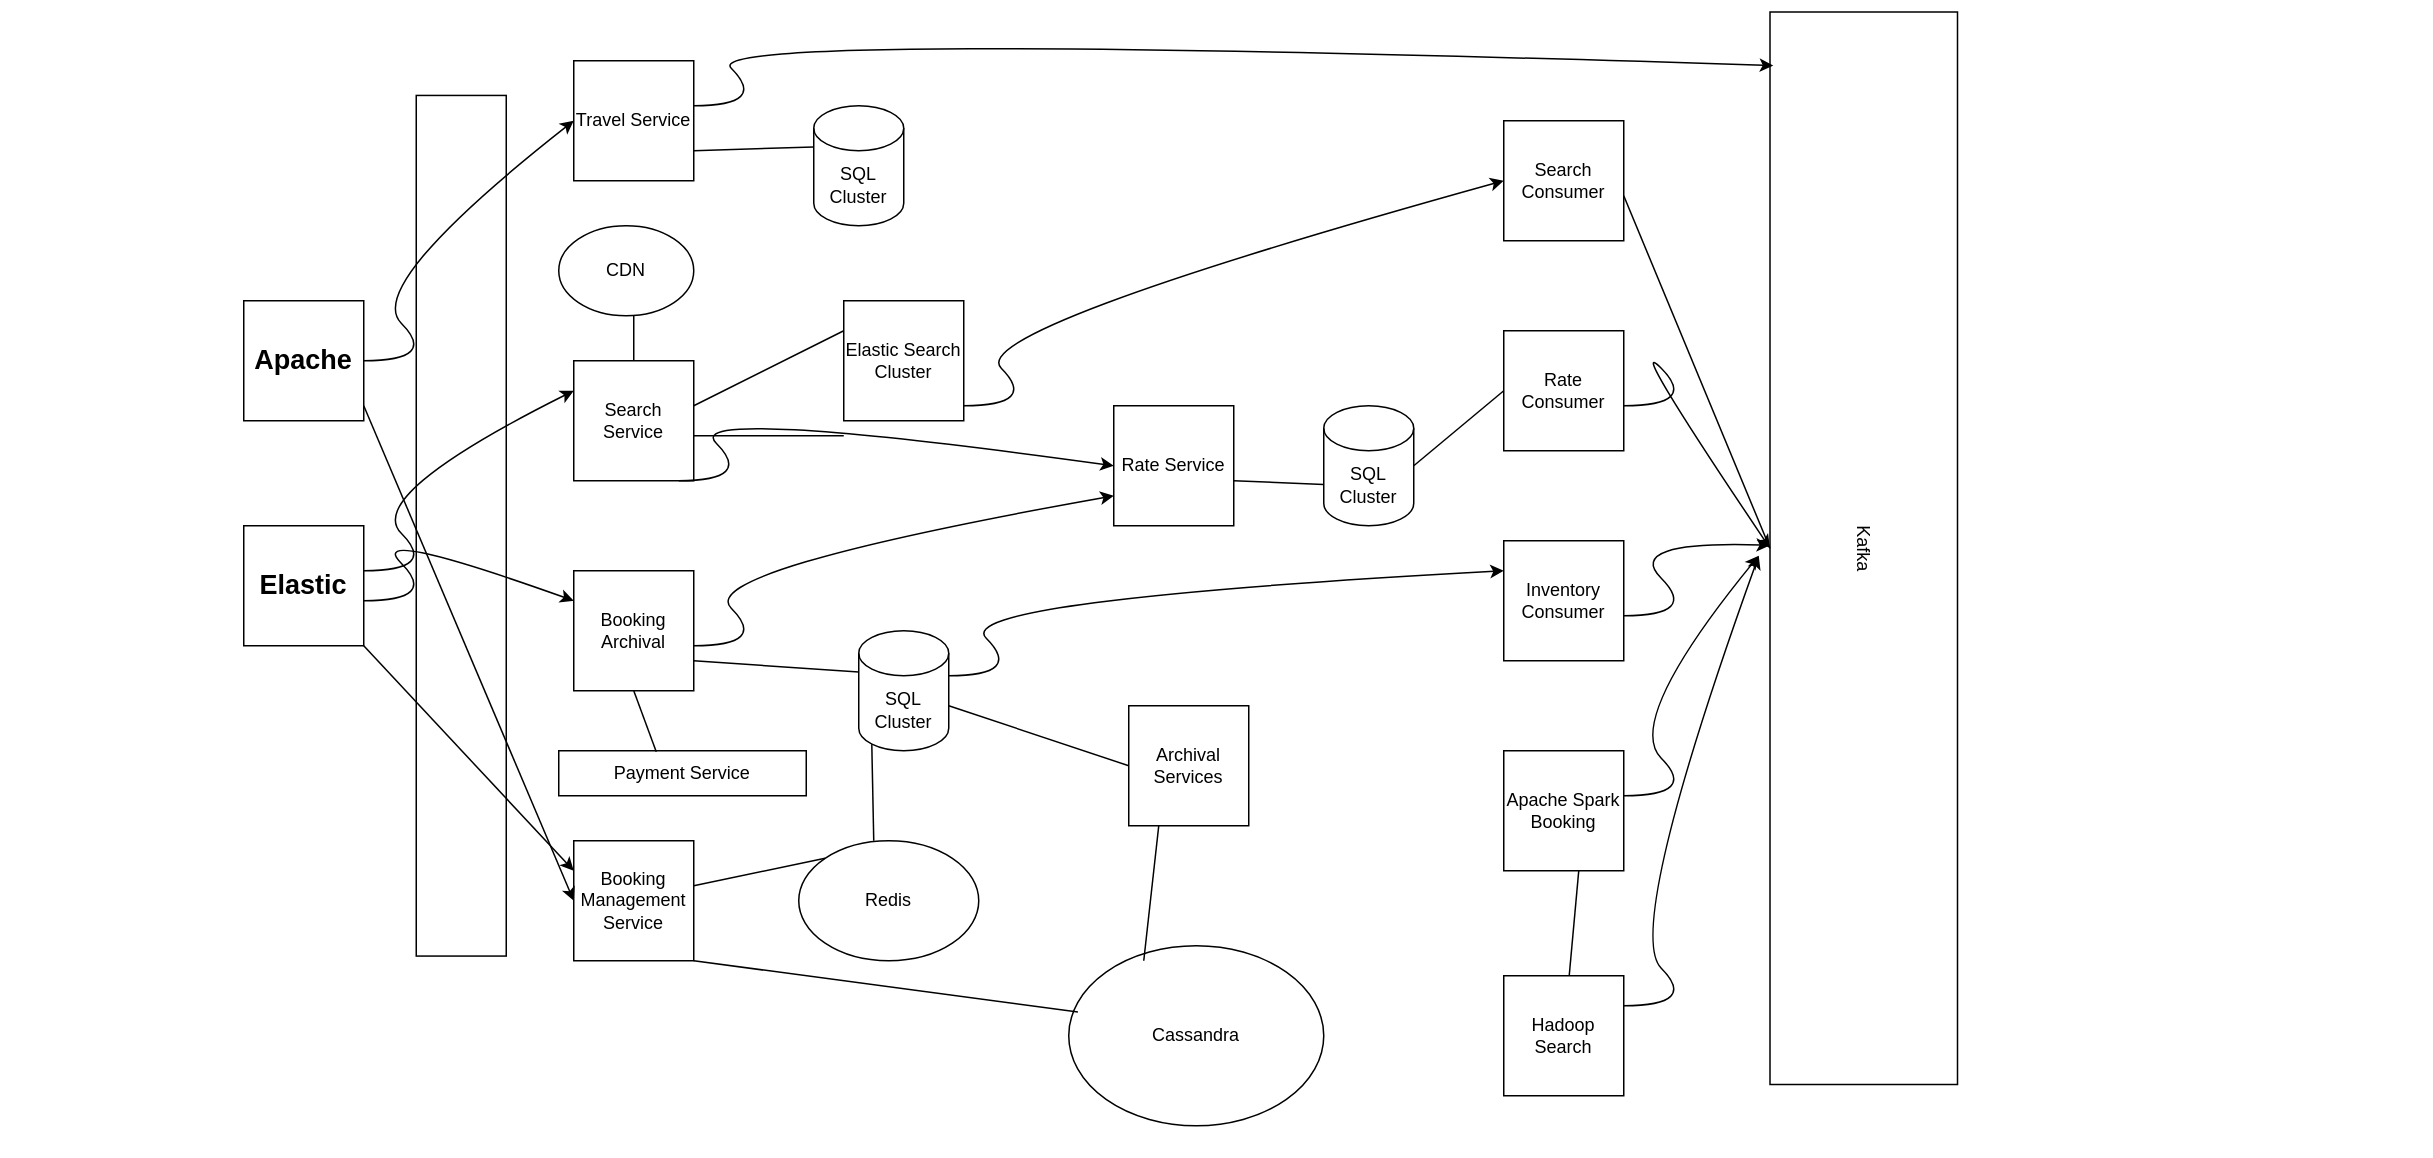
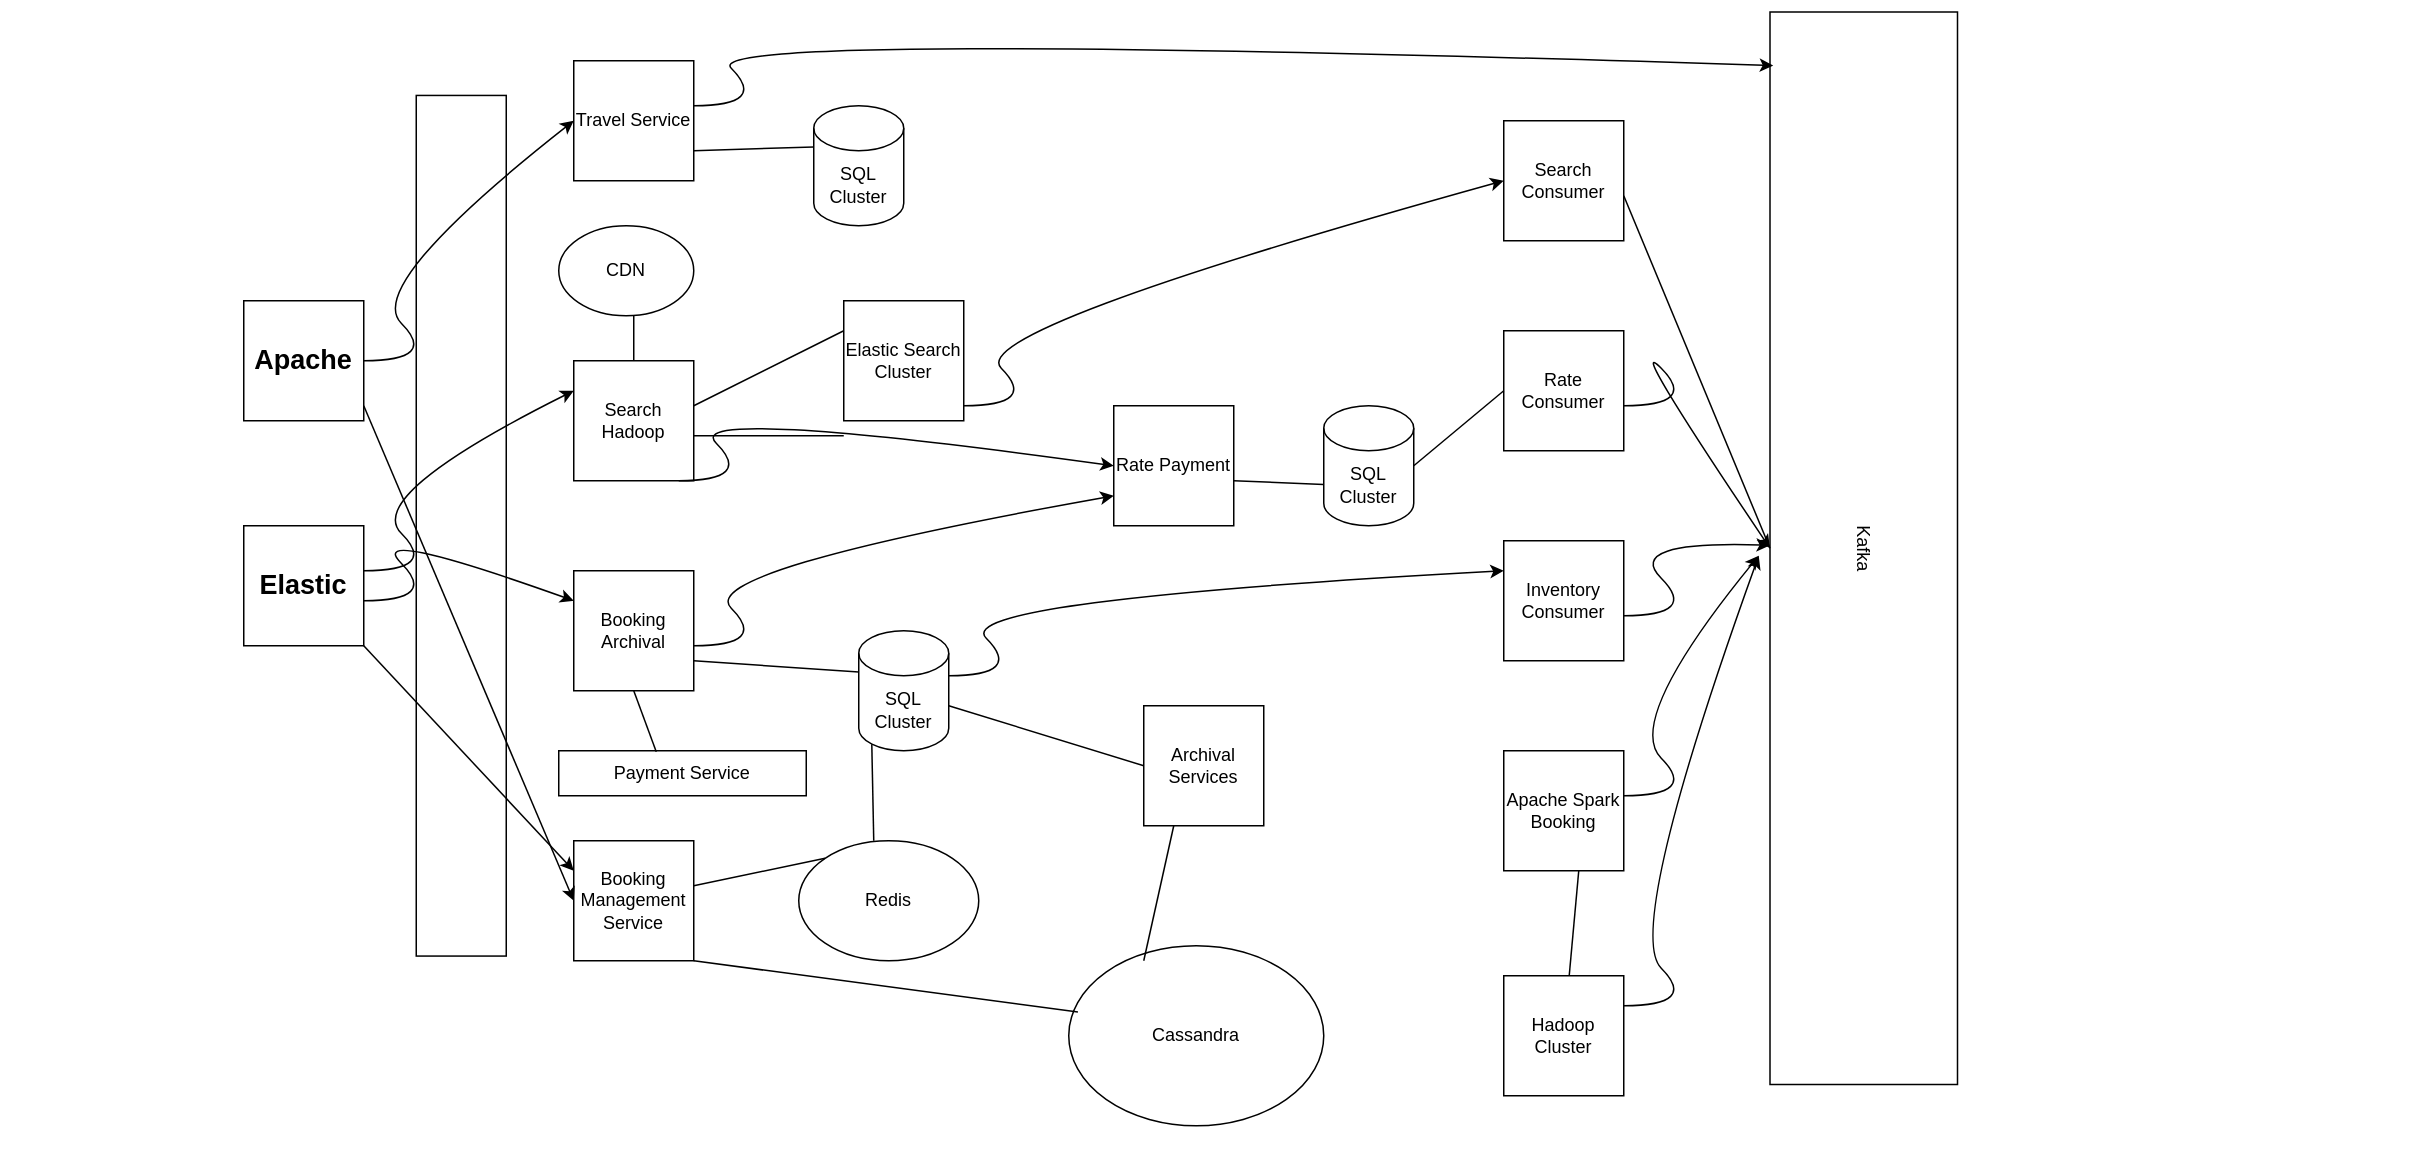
node "Search Service": label "Search Service" -> "Search Hadoop"
node "Rate Service": label "Rate Service" -> "Rate Payment"
node "Archival Services": moved (1189, 766) -> (1204, 766)
node "Hadoop Search": label "Hadoop Search" -> "Hadoop Cluster"
